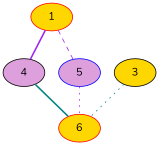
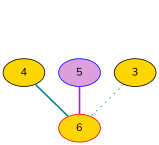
node "1": removed
node "4": fillcolor plum -> gold
edge "5" -- "6": style dotted -> bold
